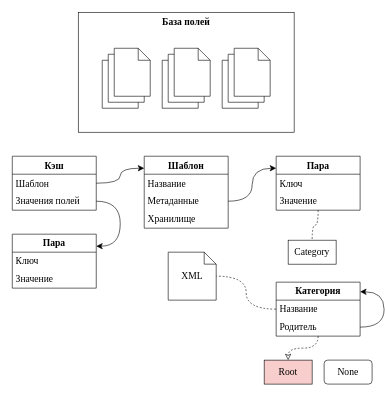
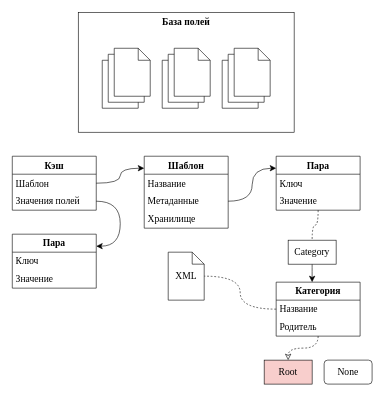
edge "Category" -> "Категория": added
node "XML": size 48x48 -> 36x48
edge "Родитель" -> "Категория": removed
